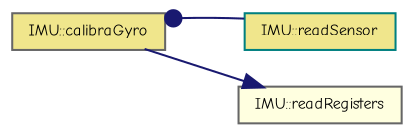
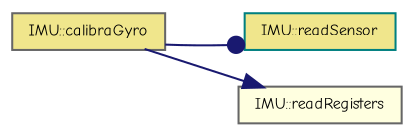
edge "IMU::readSensor" -> "IMU::calibraGyro": reversed
